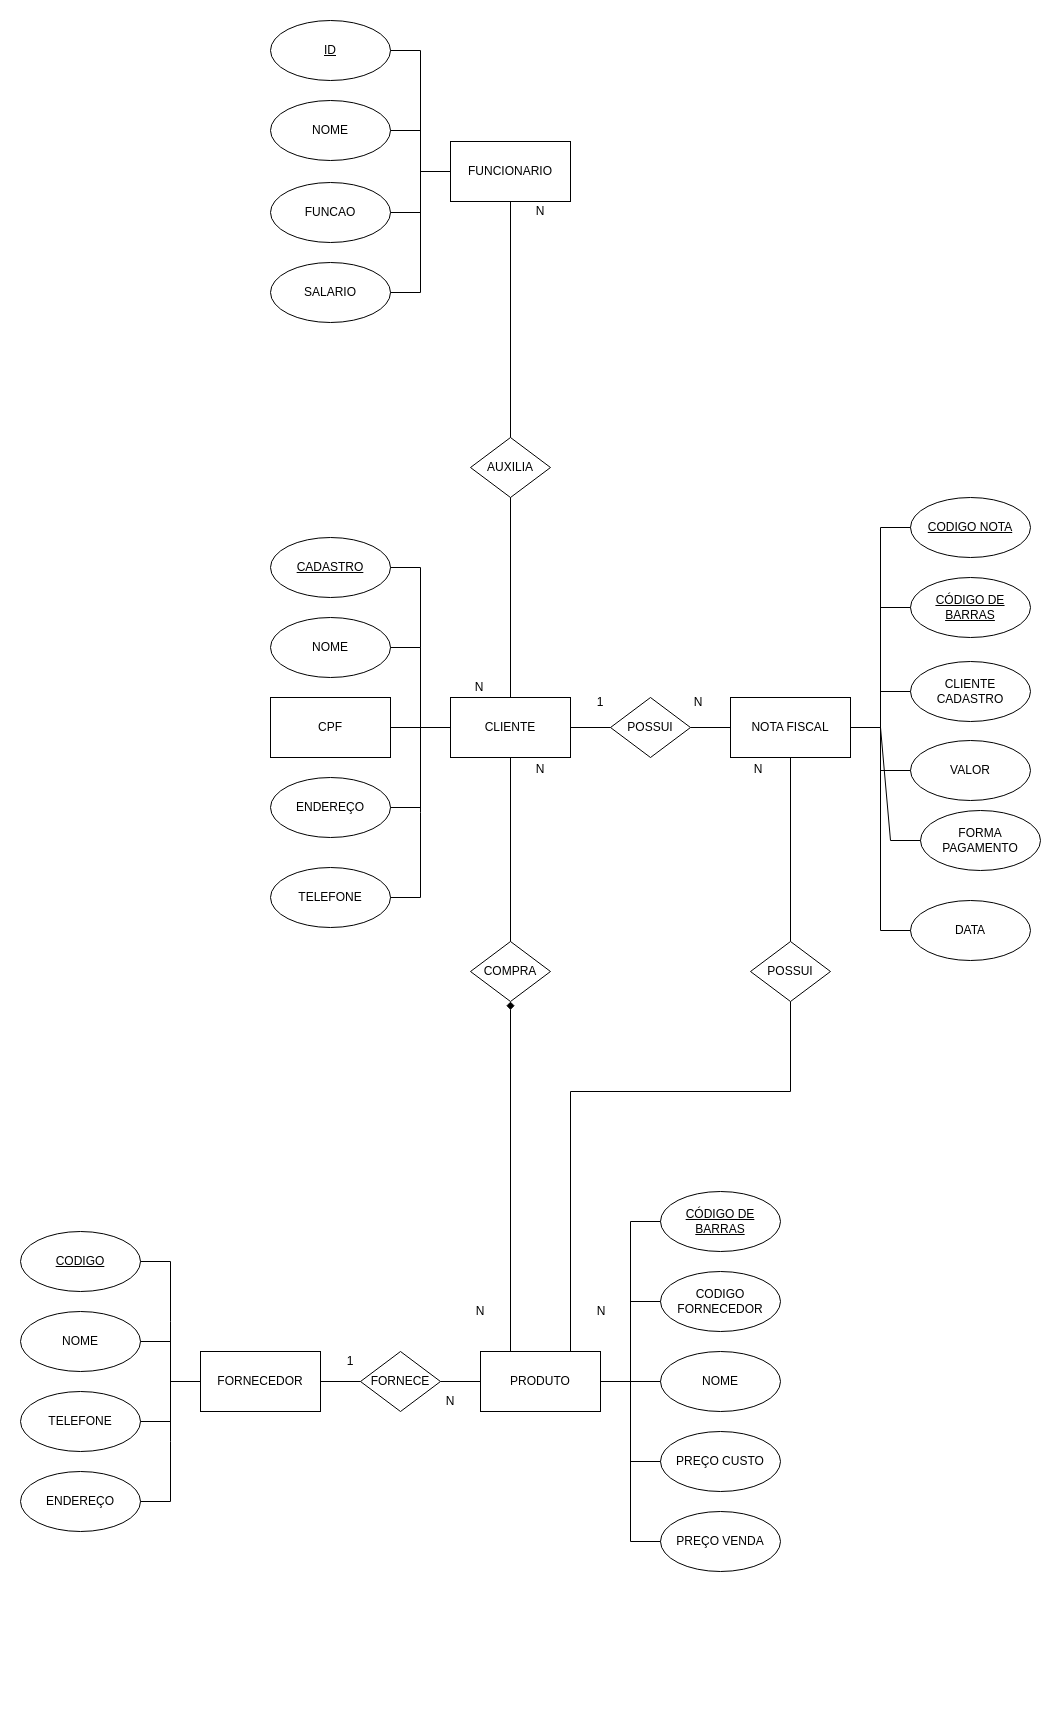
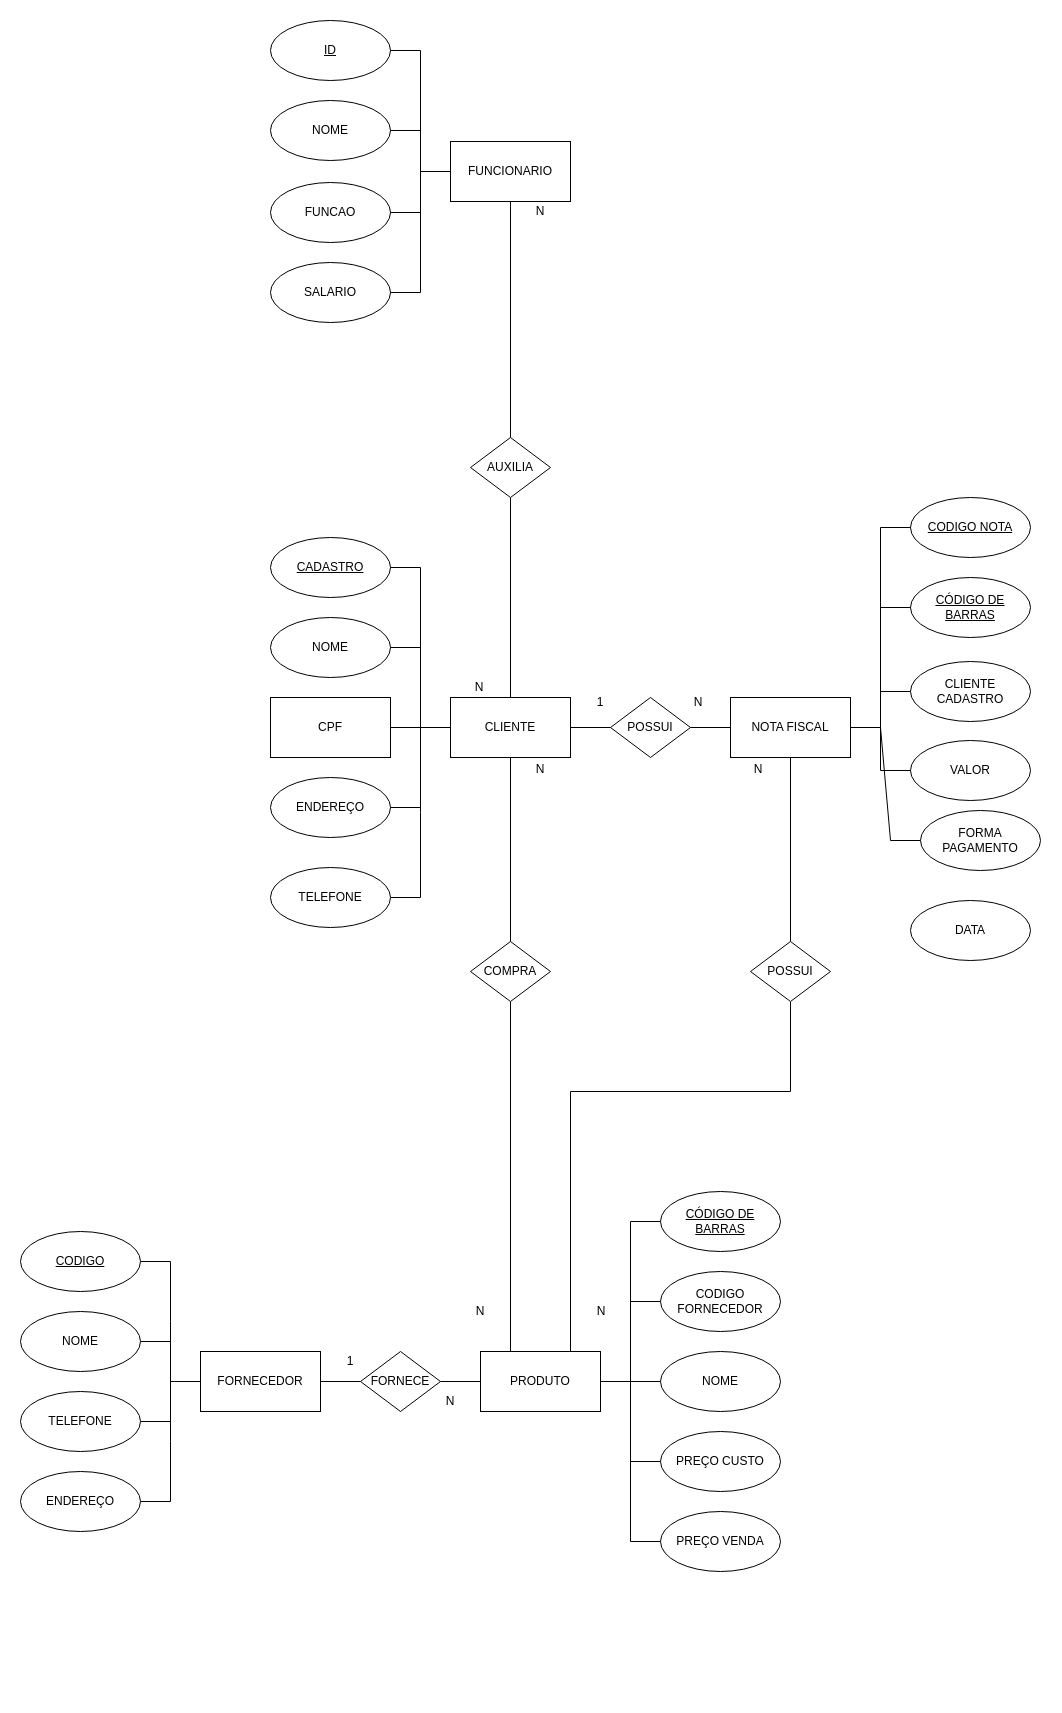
edge "NOTA FISCAL" -- "DATA": removed
edge "PRODUTO" -> "COMPRA": arrowhead diamond -> none
